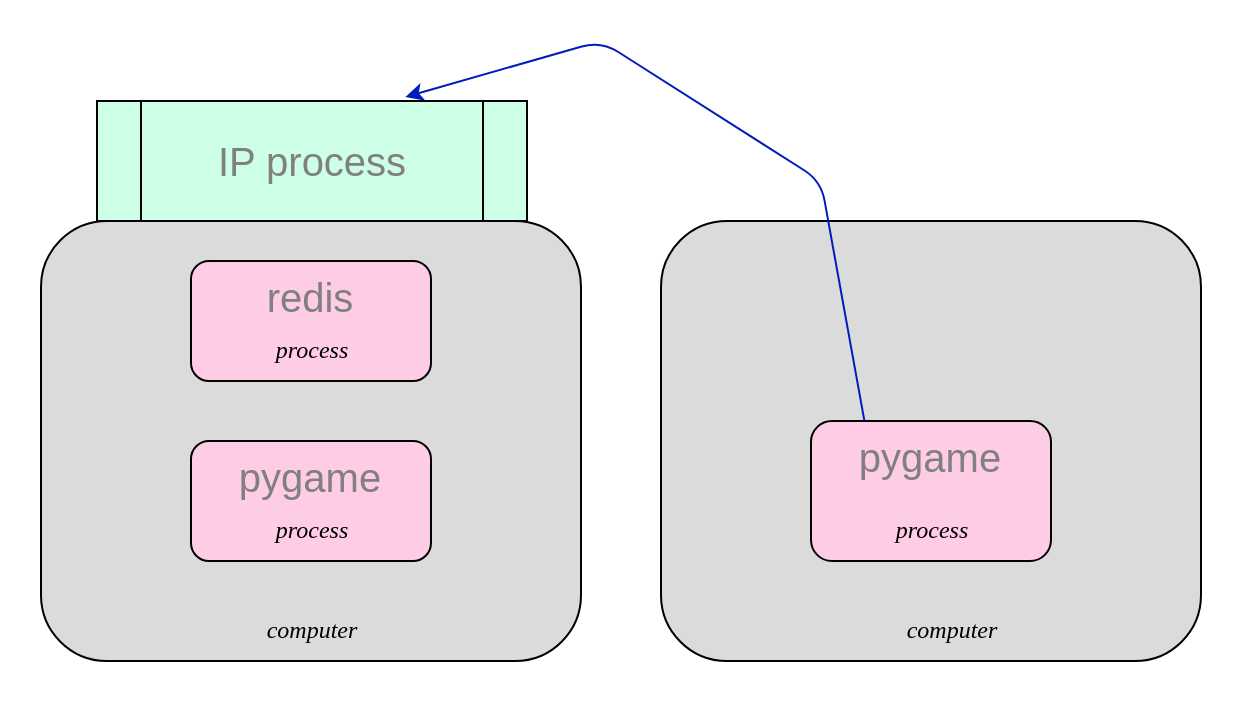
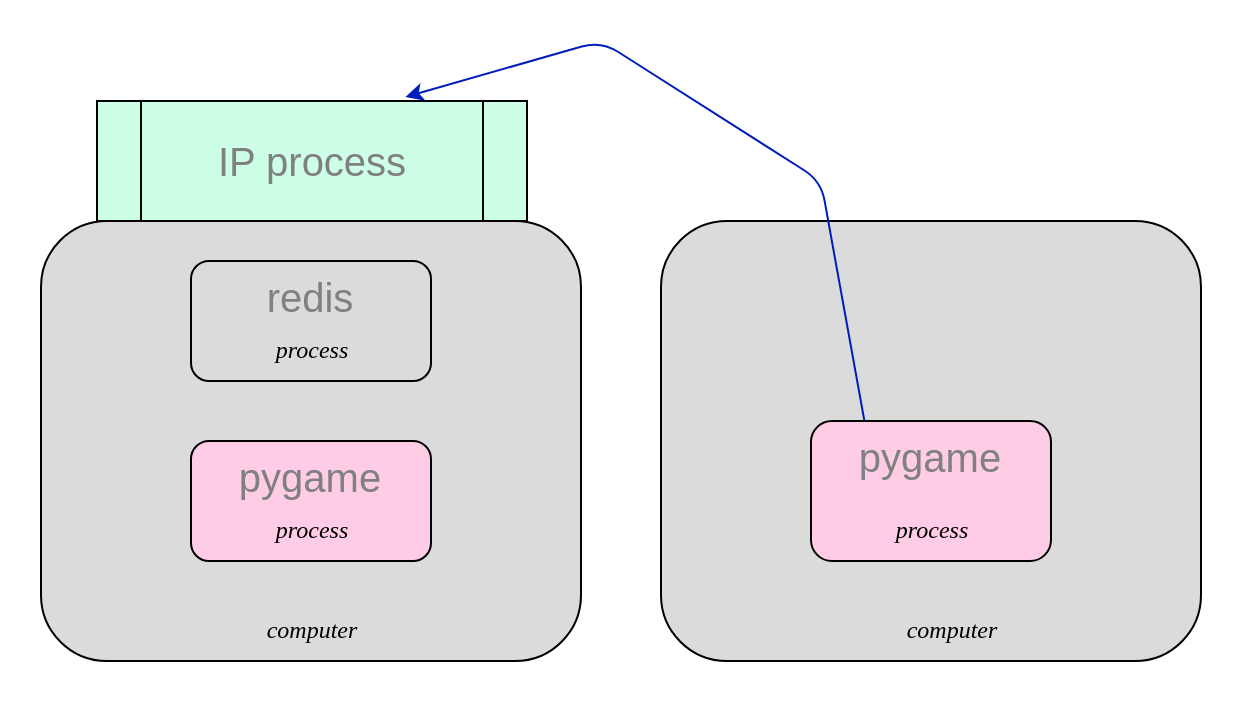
node "redis": fillcolor #ffcce6 -> #dbdbdb
